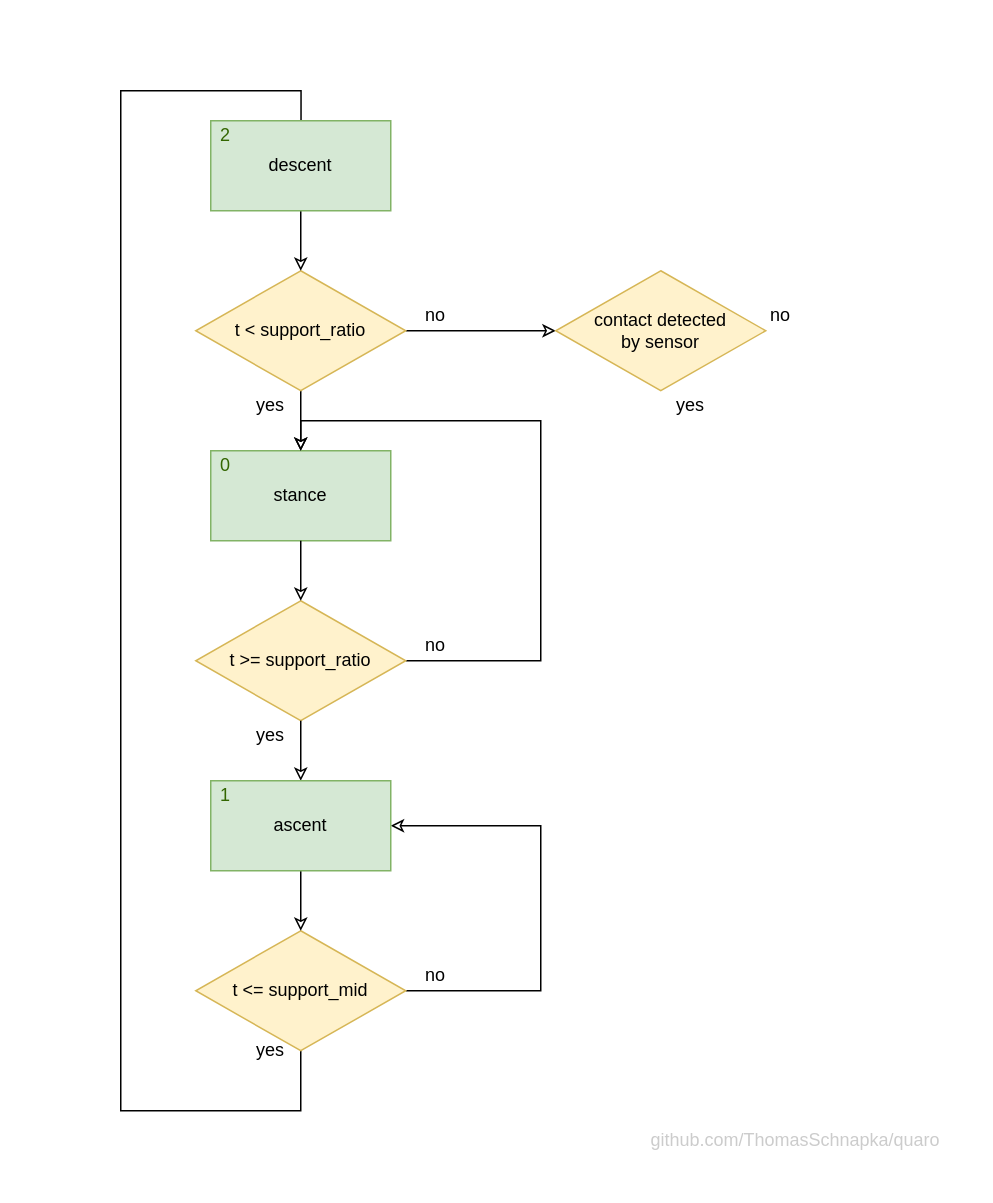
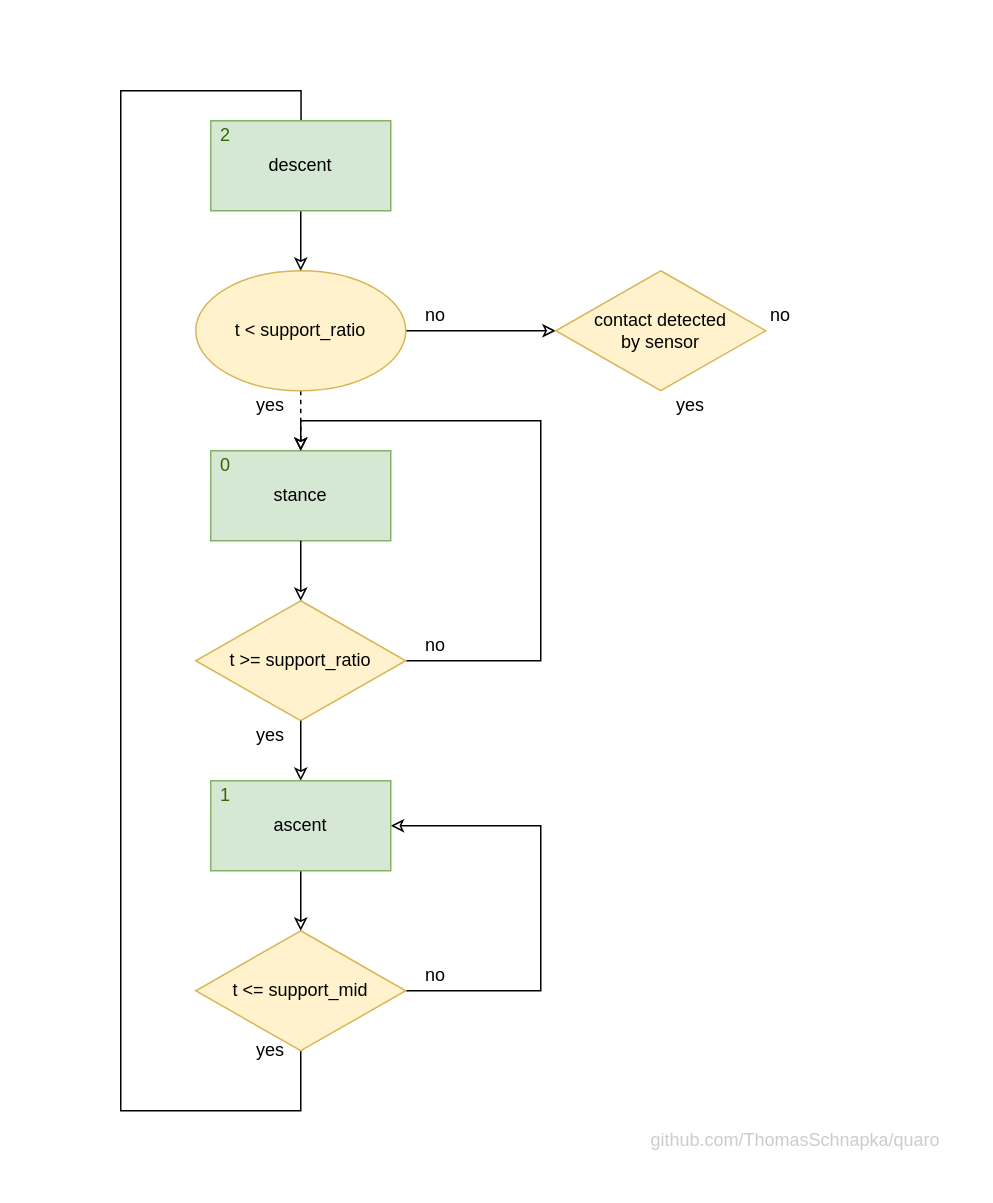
node "t < support_ratio": shape diamond -> ellipse
edge "t < support_ratio" -> "stance": style solid -> dashed
